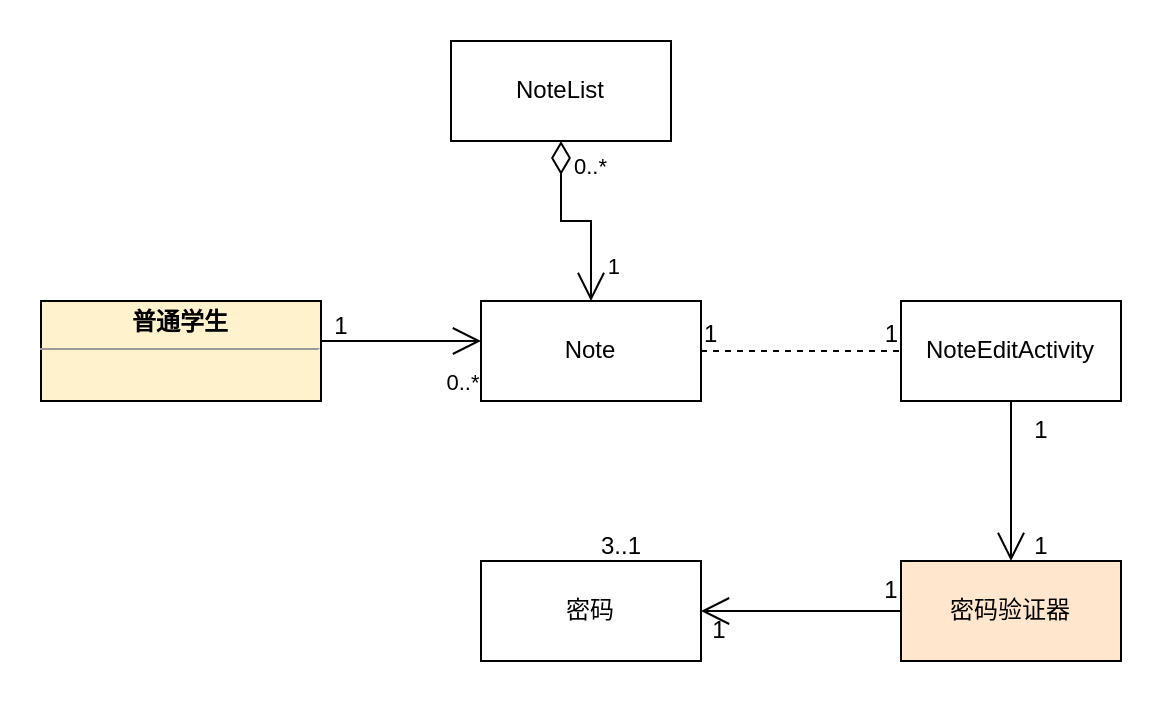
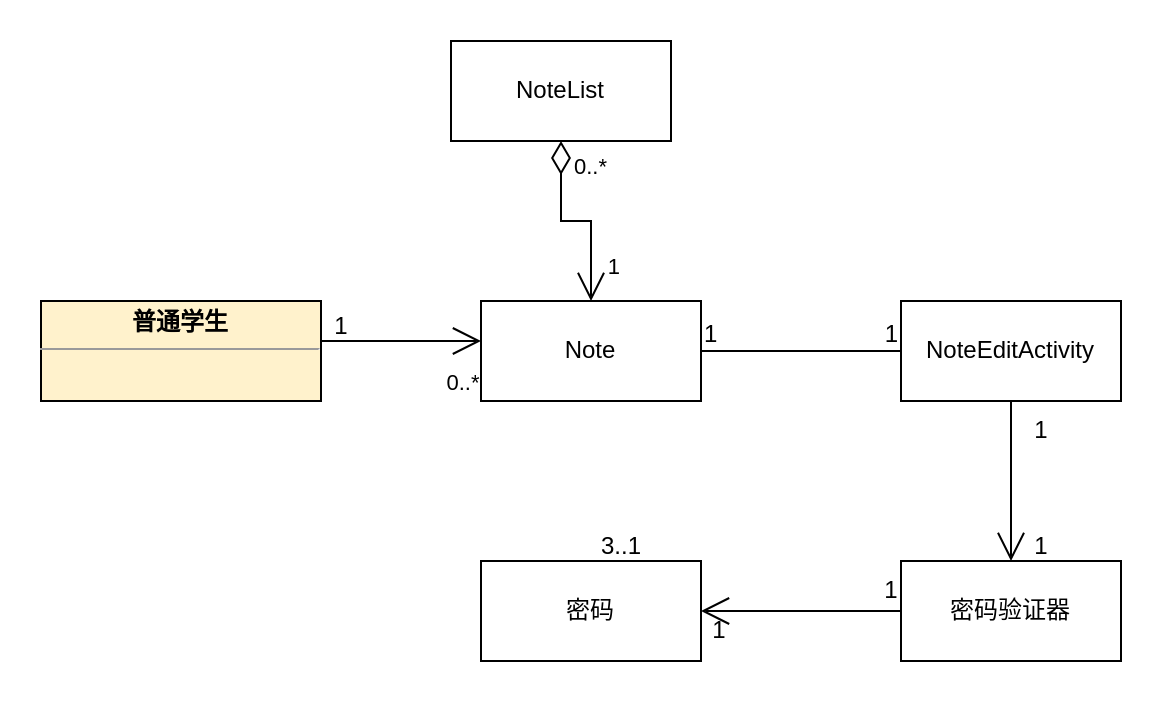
edge "Note" -- "NoteEditActivity": style dashed -> solid
node "密码验证器": fillcolor #ffe6cc -> #ffffff
